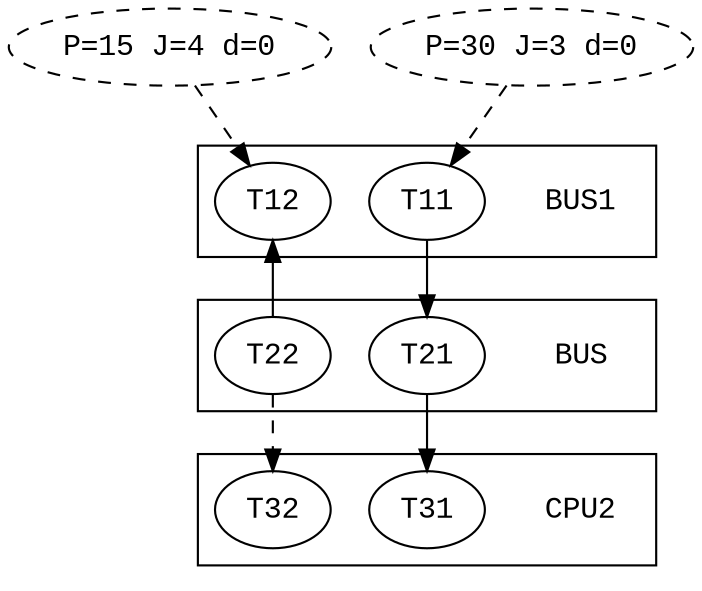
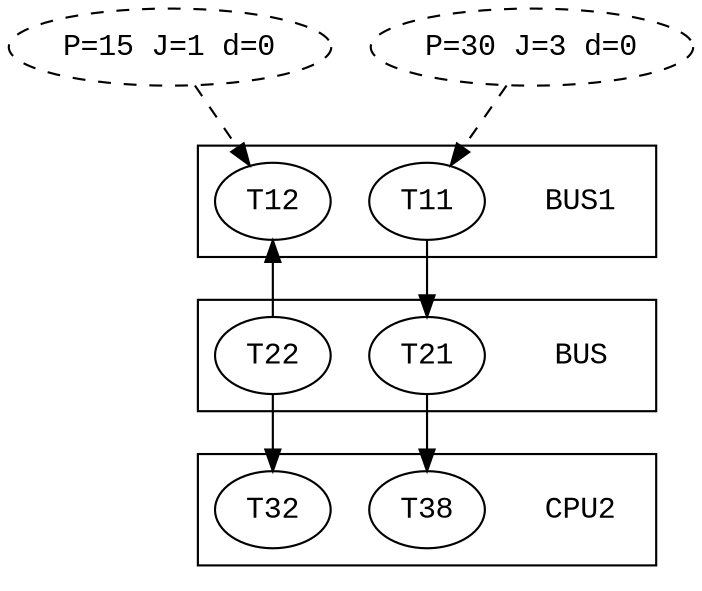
node "P=15 J=4 d=0": label "P=15 J=4 d=0" -> "P=15 J=1 d=0"
edge "T22" -> "T32": style dashed -> solid
node "T31": label "T31" -> "T38"
